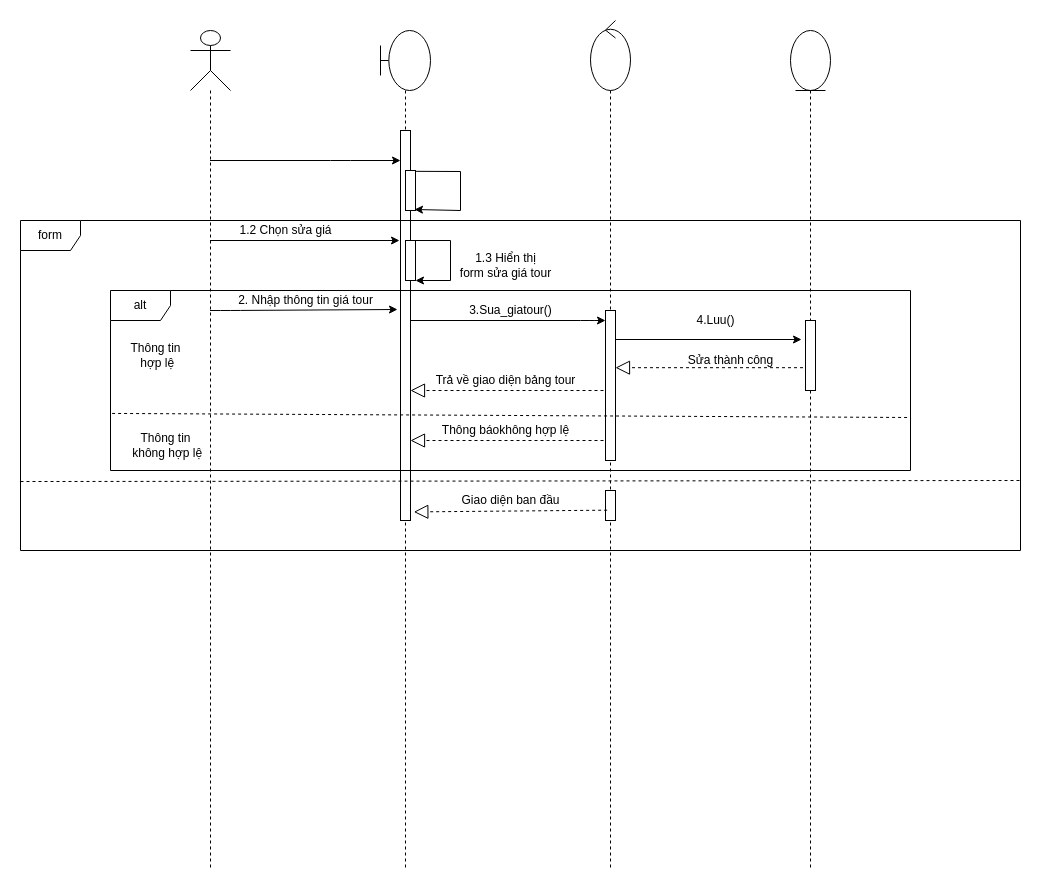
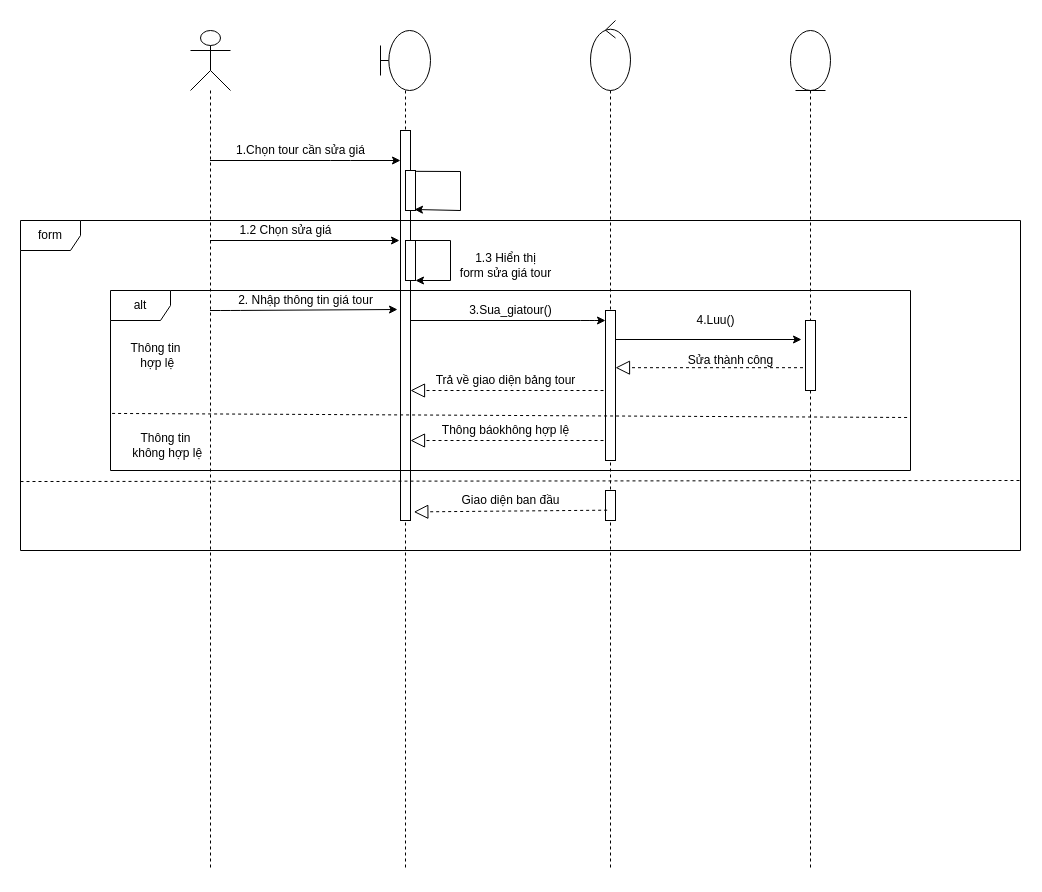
node "1.Chọn tour cần sửa giá": added
